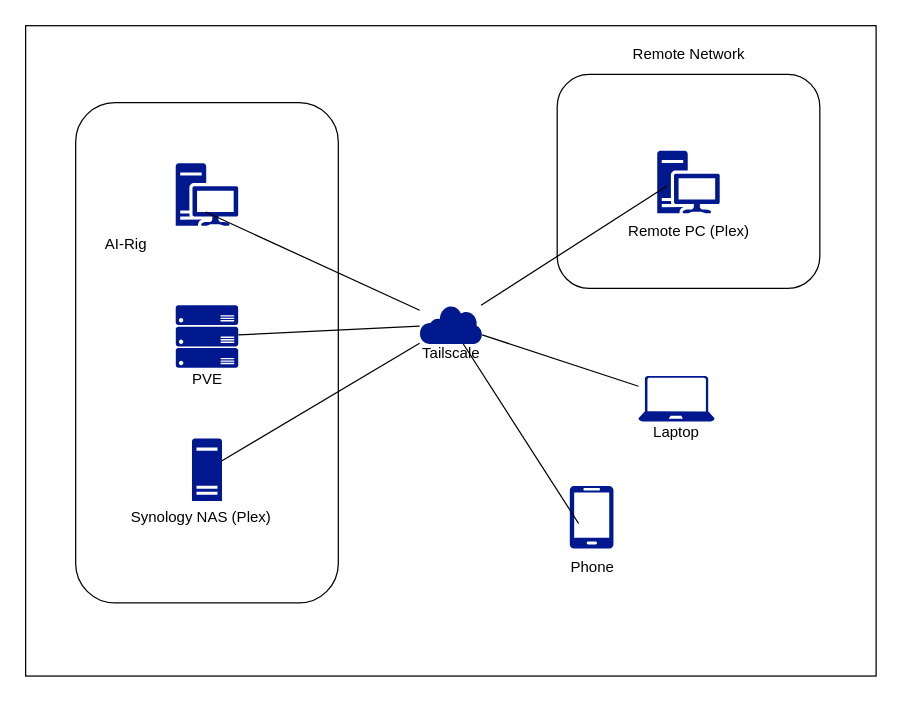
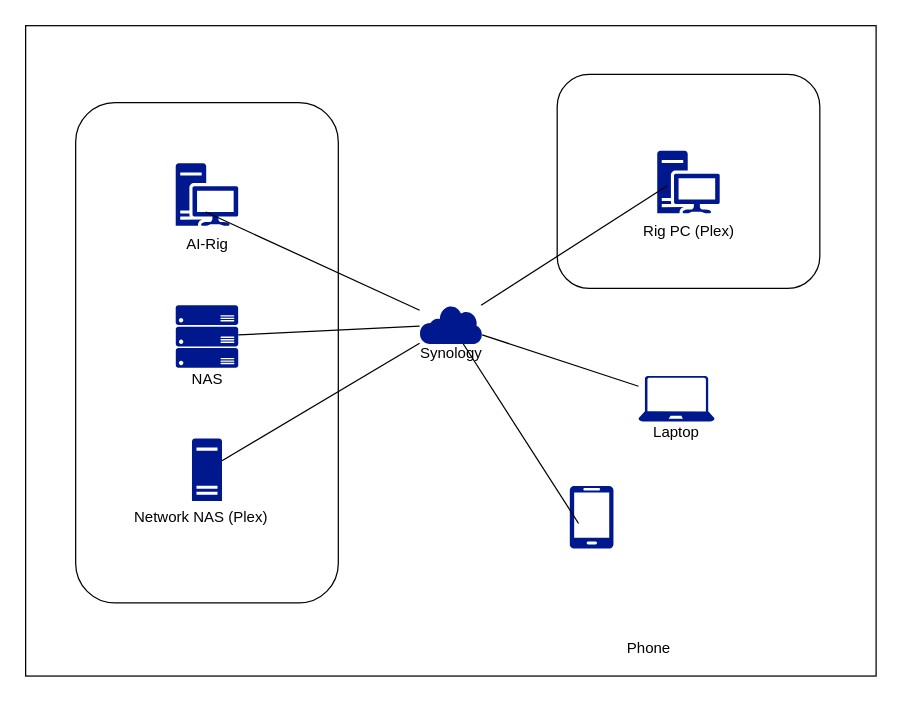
node "Remote Network": removed
node "Remote PC (Plex)": label "Remote PC (Plex)" -> "Rig PC (Plex)"
node "AI-Rig": moved (126, 244) -> (207, 244)
node "Tailscale": label "Tailscale" -> "Synology"
node "PVE": label "PVE" -> "NAS"
node "Synology NAS (Plex)": label "Synology NAS (Plex)" -> "Network NAS (Plex)"
node "Phone": moved (591, 567) -> (648, 648)
